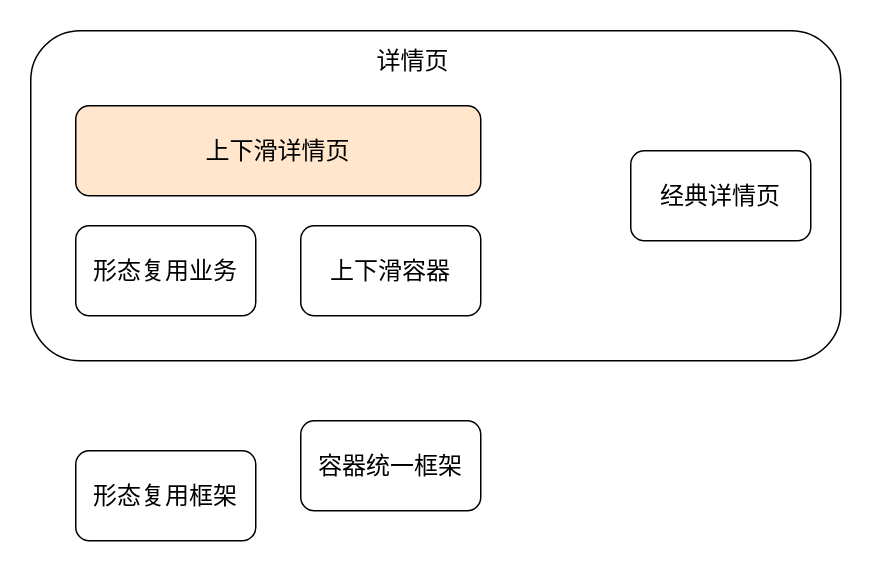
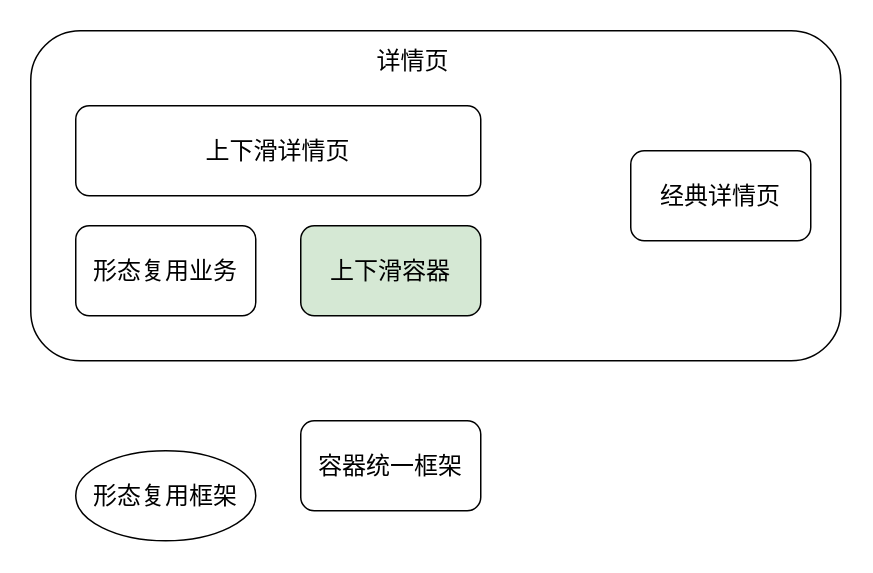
node "上下滑详情页": fillcolor #ffe6cc -> #ffffff
node "上下滑容器": fillcolor #ffffff -> #d5e8d4
node "形态复用框架": shape rounded rectangle -> ellipse
